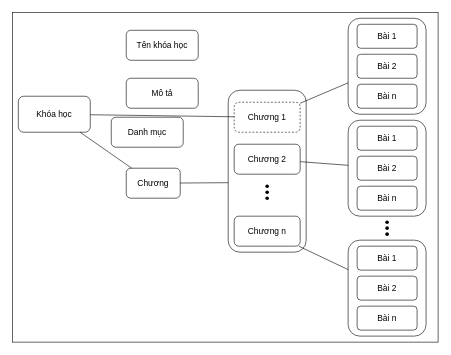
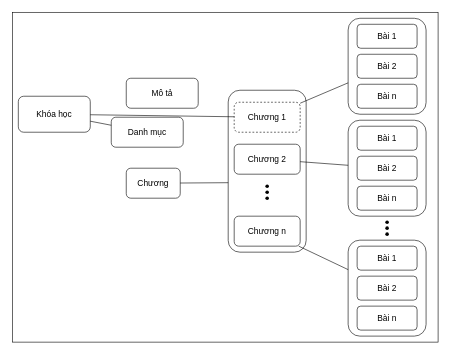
node "Tên khóa học": removed
edge "Khóa học" -- "Danh mục": added
edge "Khóa học" -- "Chương": removed
